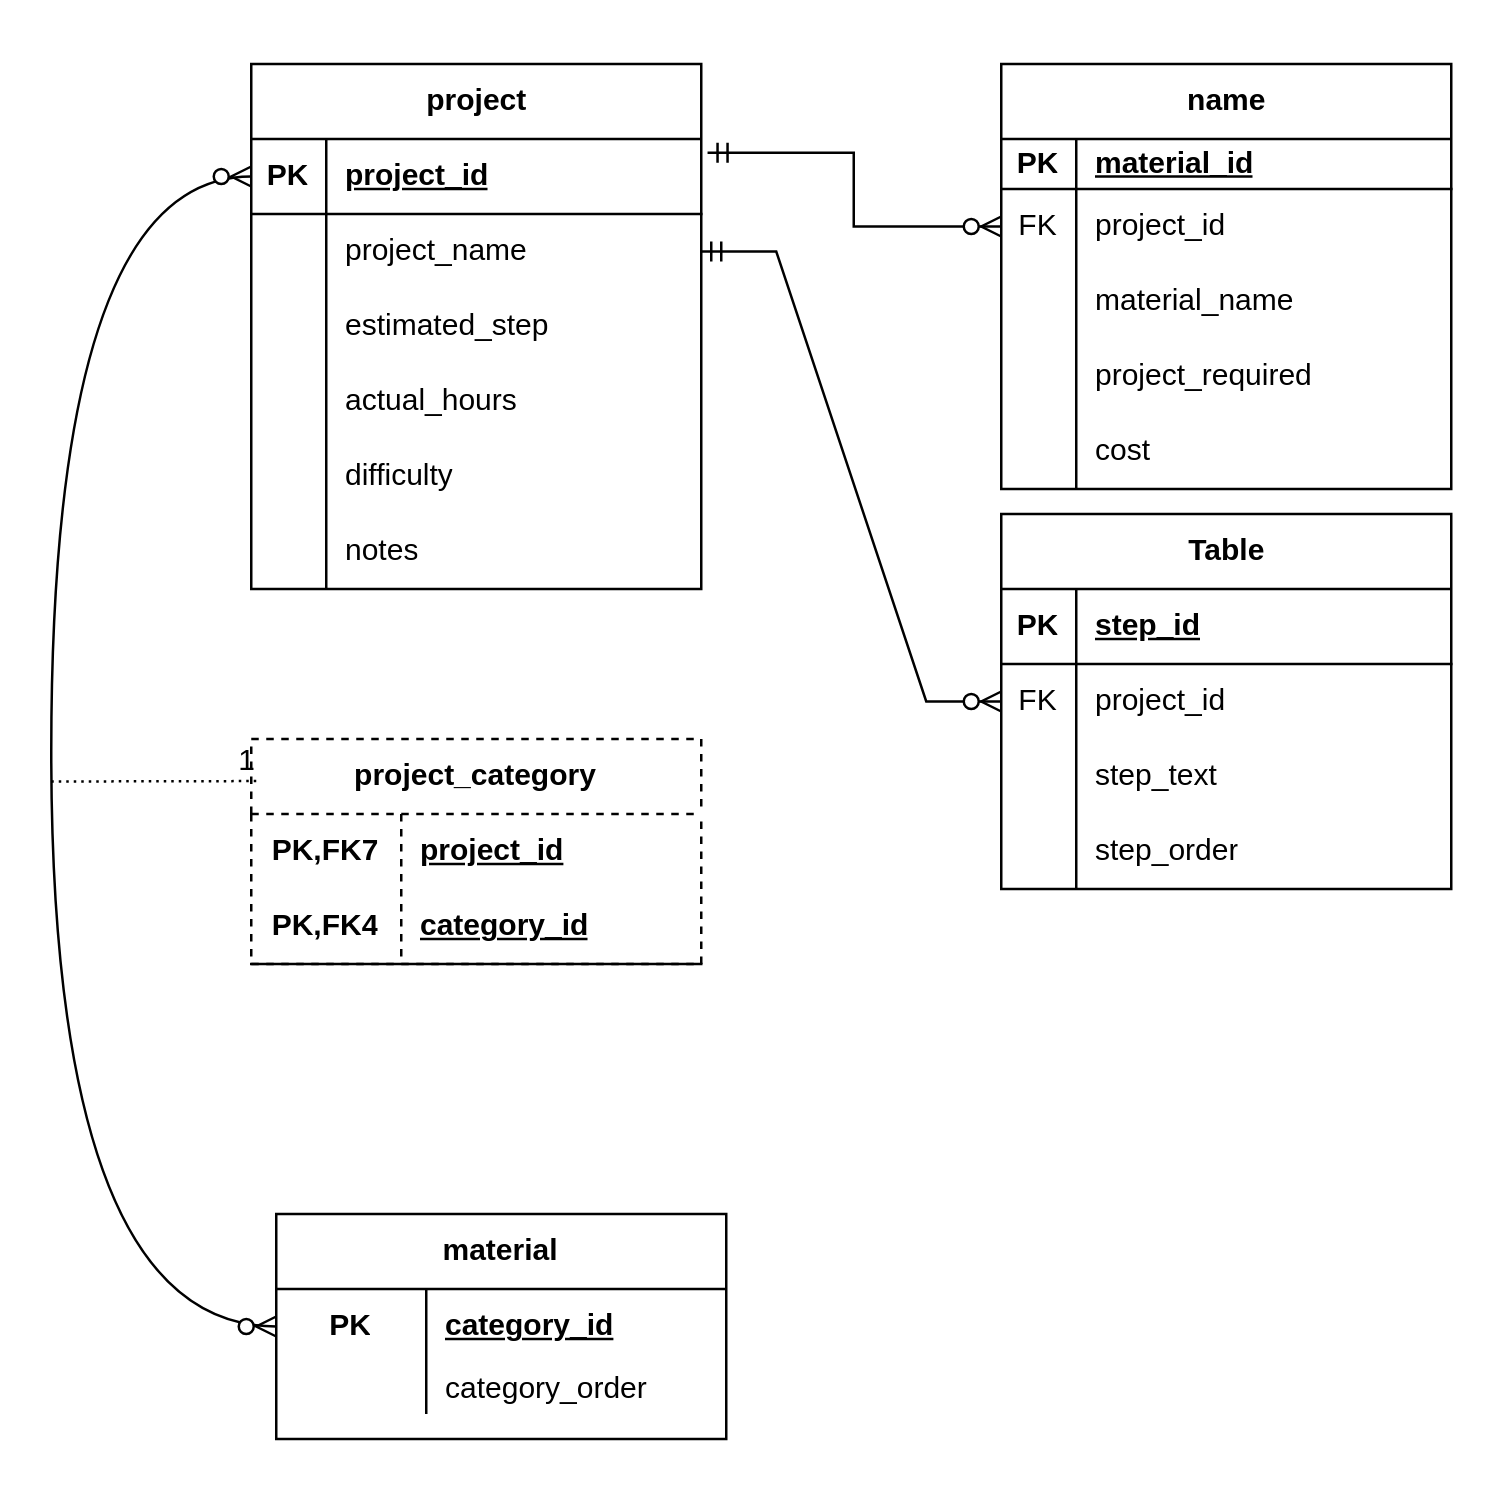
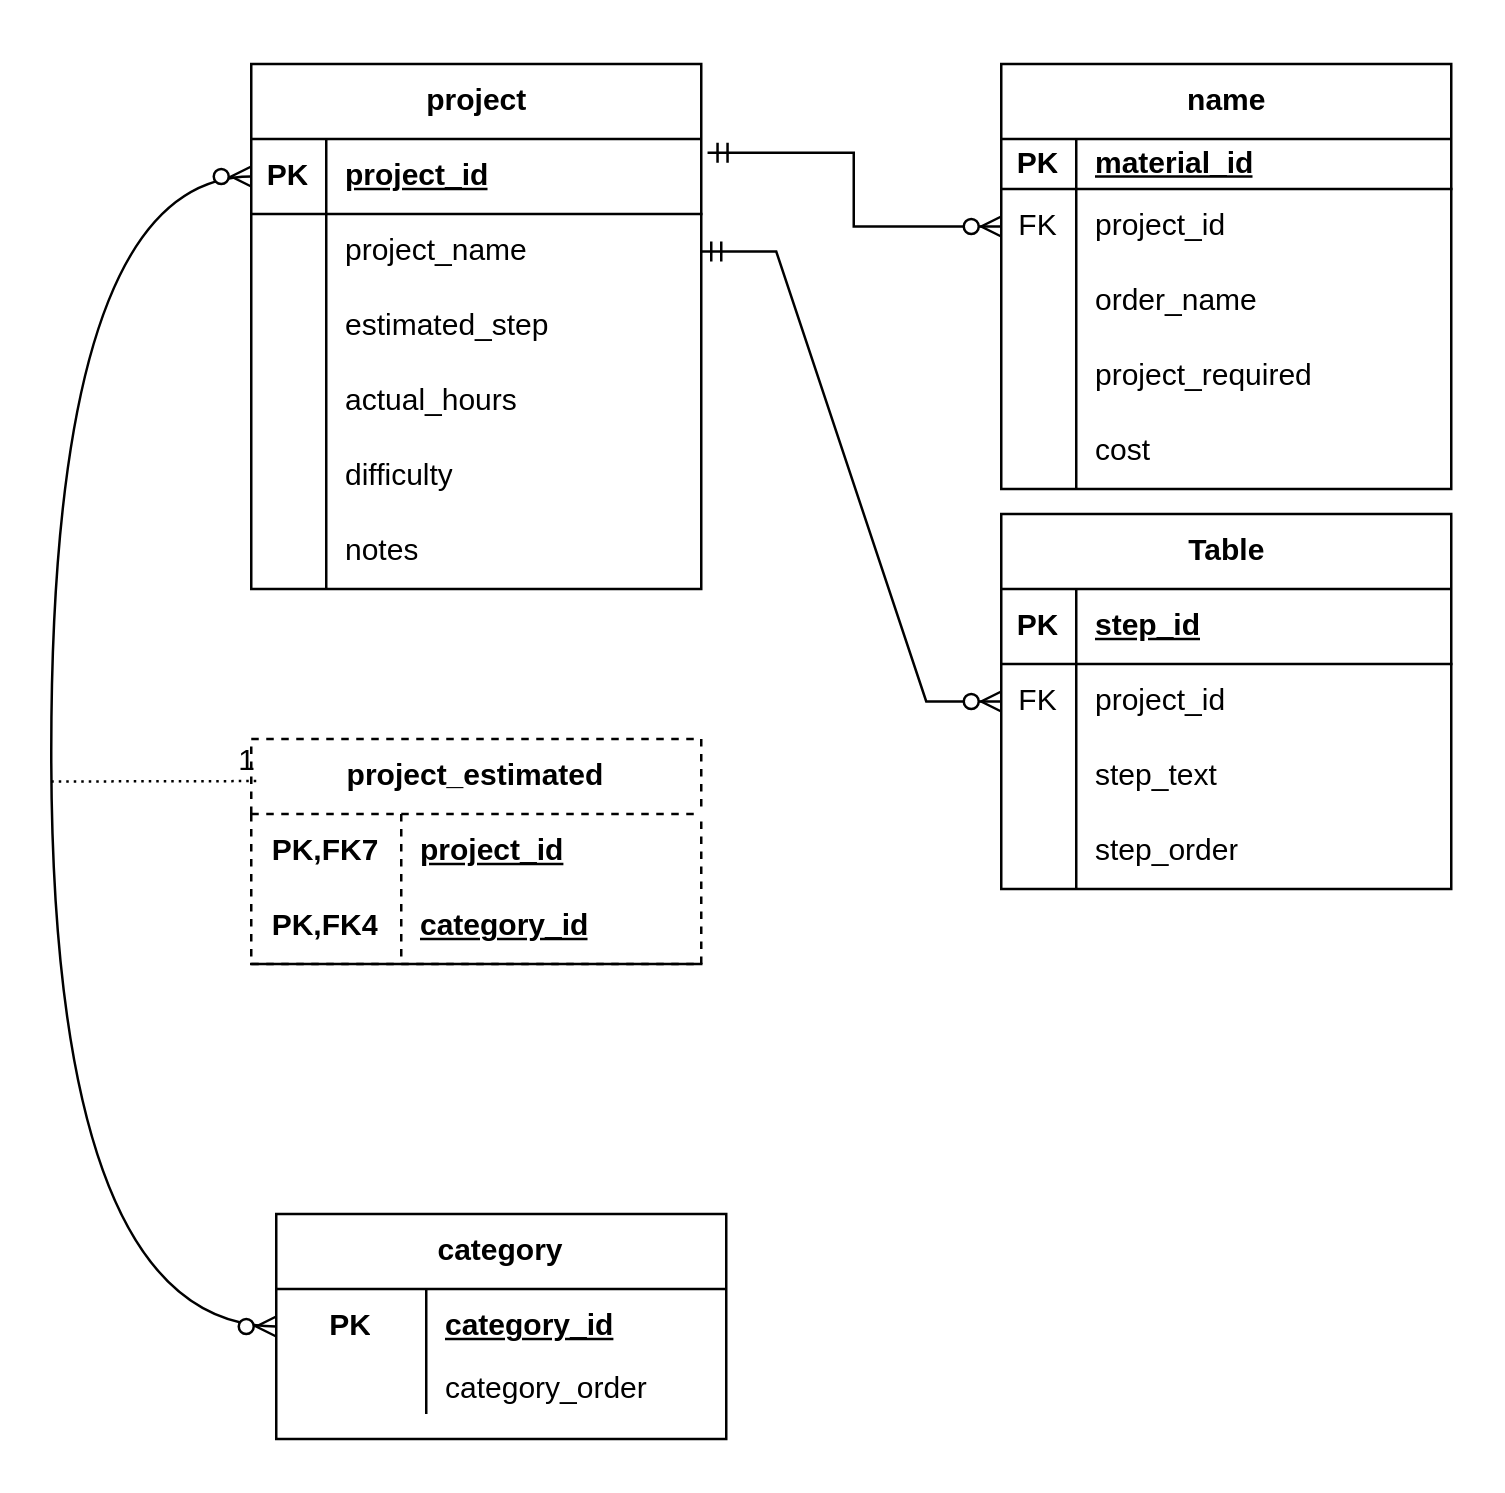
node "material_name": label "material_name" -> "order_name"
node "project_category": label "project_category" -> "project_estimated"
node "material": label "material" -> "category"
